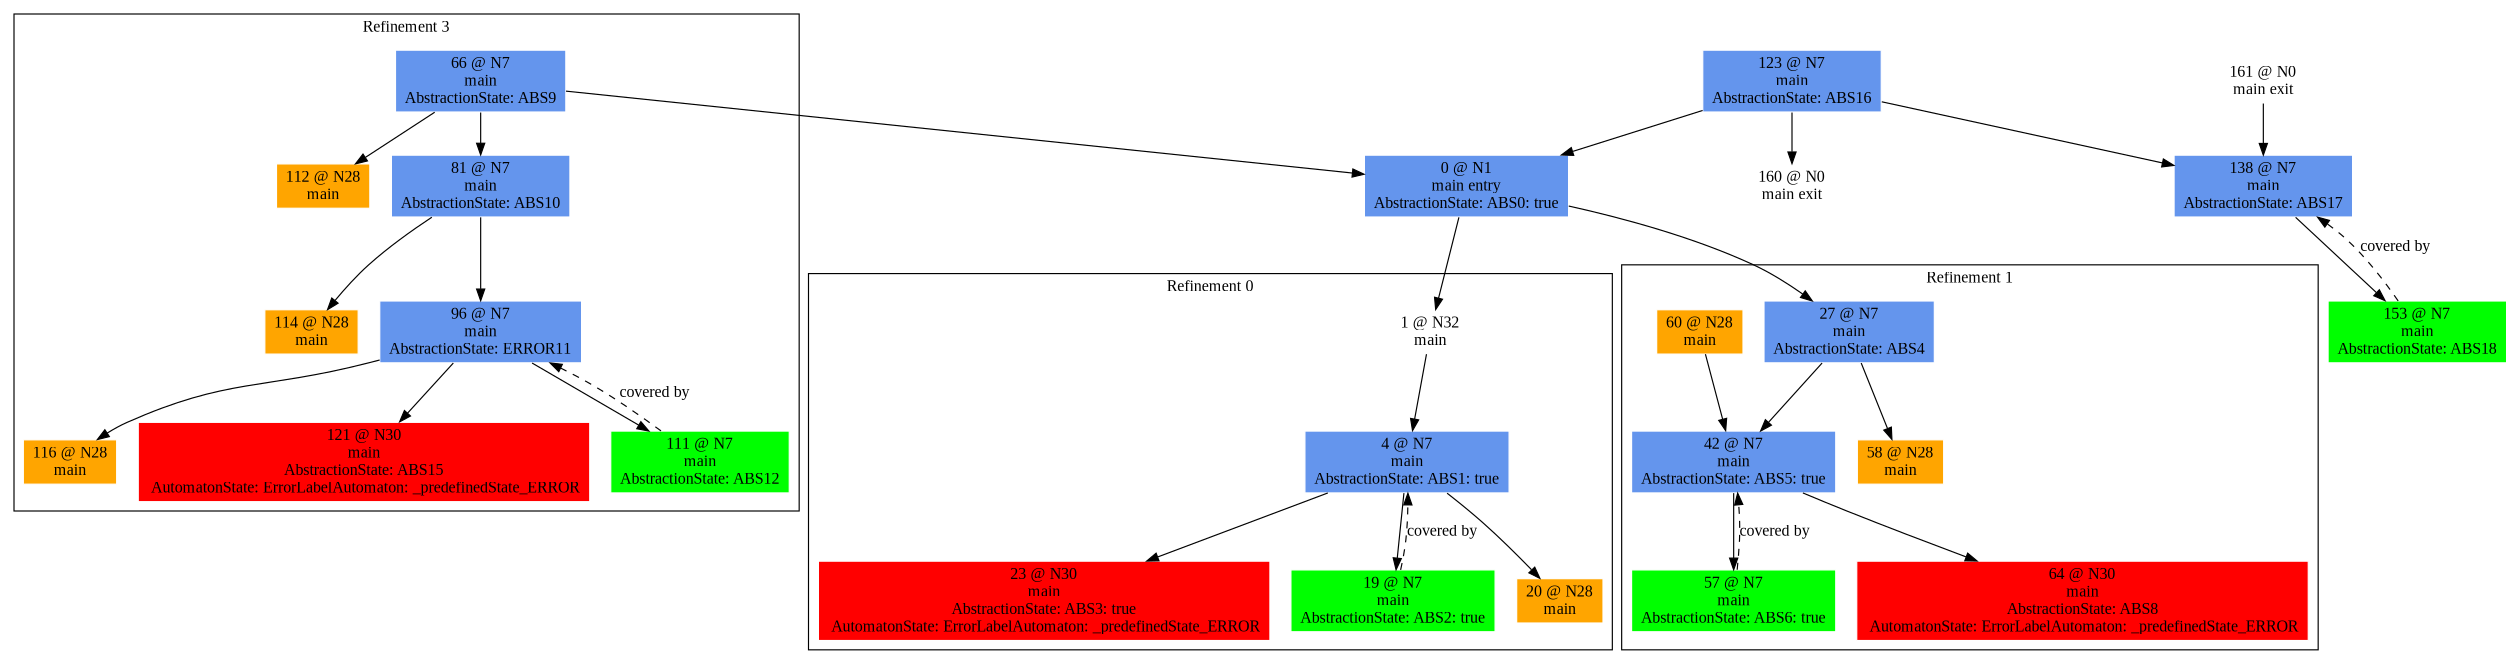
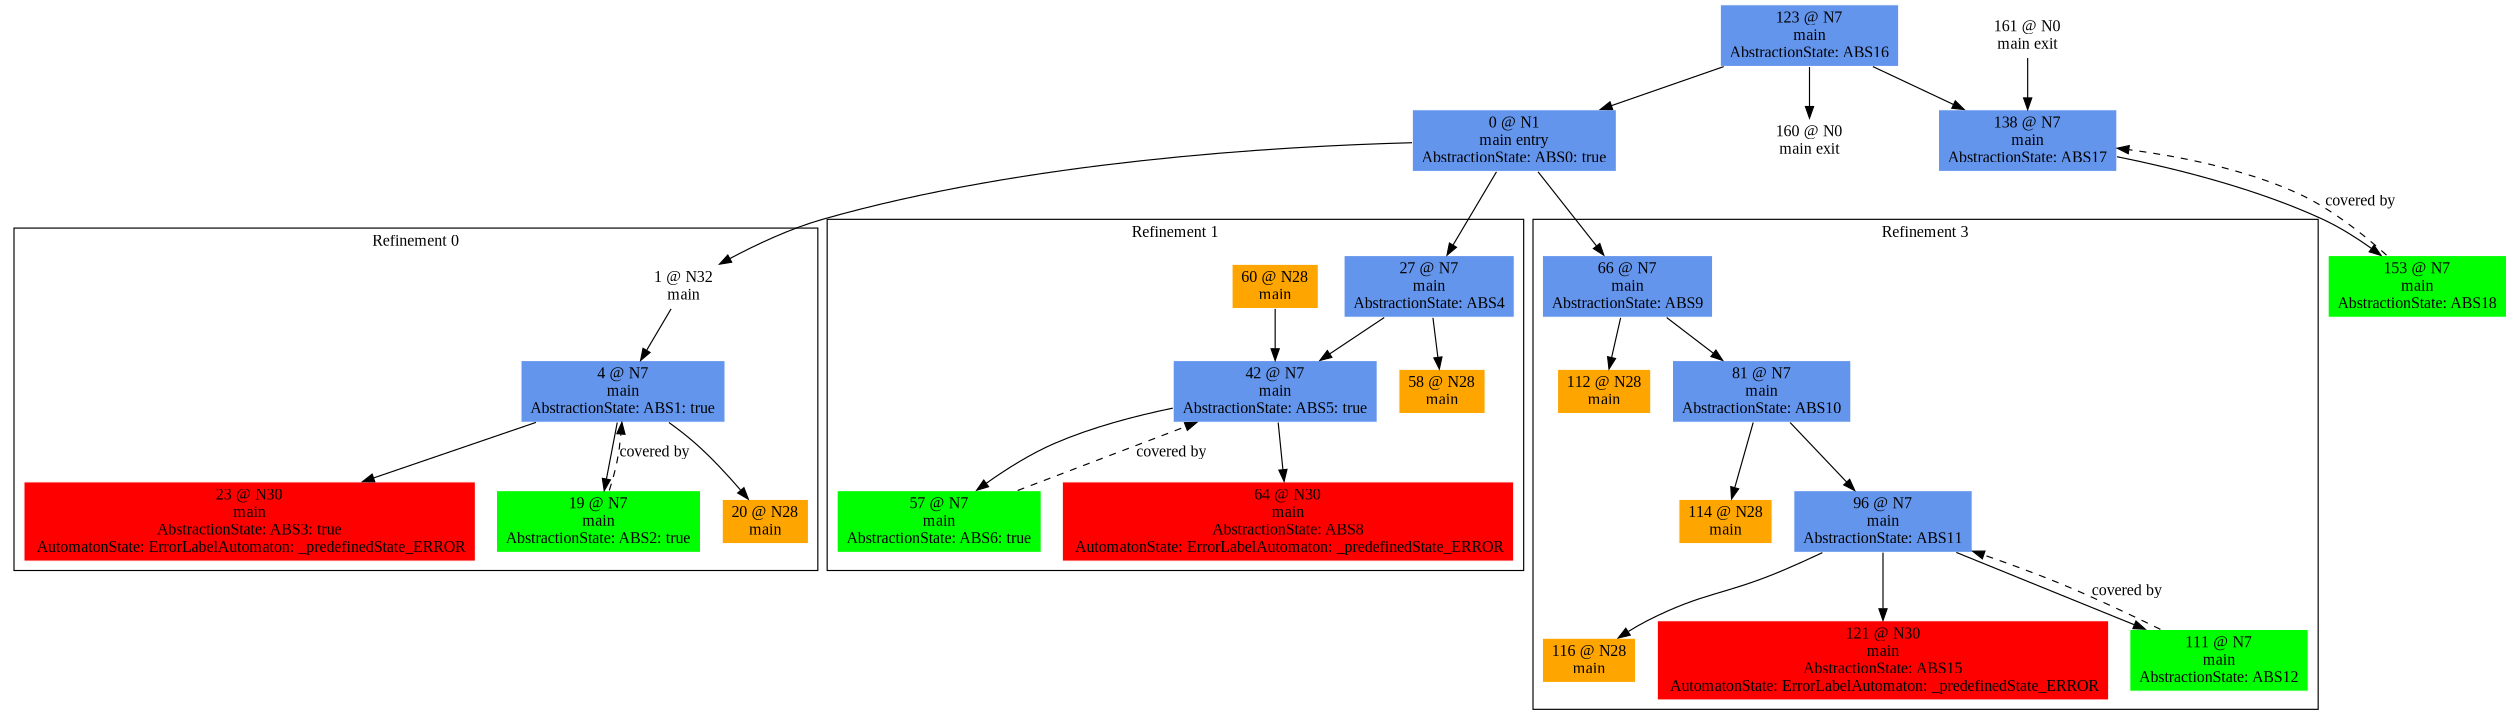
edge "66 @ N7 main AbstractionState: ABS9" -> "0 @ N1 main entry AbstractionState: ABS0: true": reversed
node "96 @ N7 main AbstractionState: ERROR11": label "96 @ N7 main AbstractionState: ERROR11" -> "96 @ N7 main AbstractionState: ABS11"
